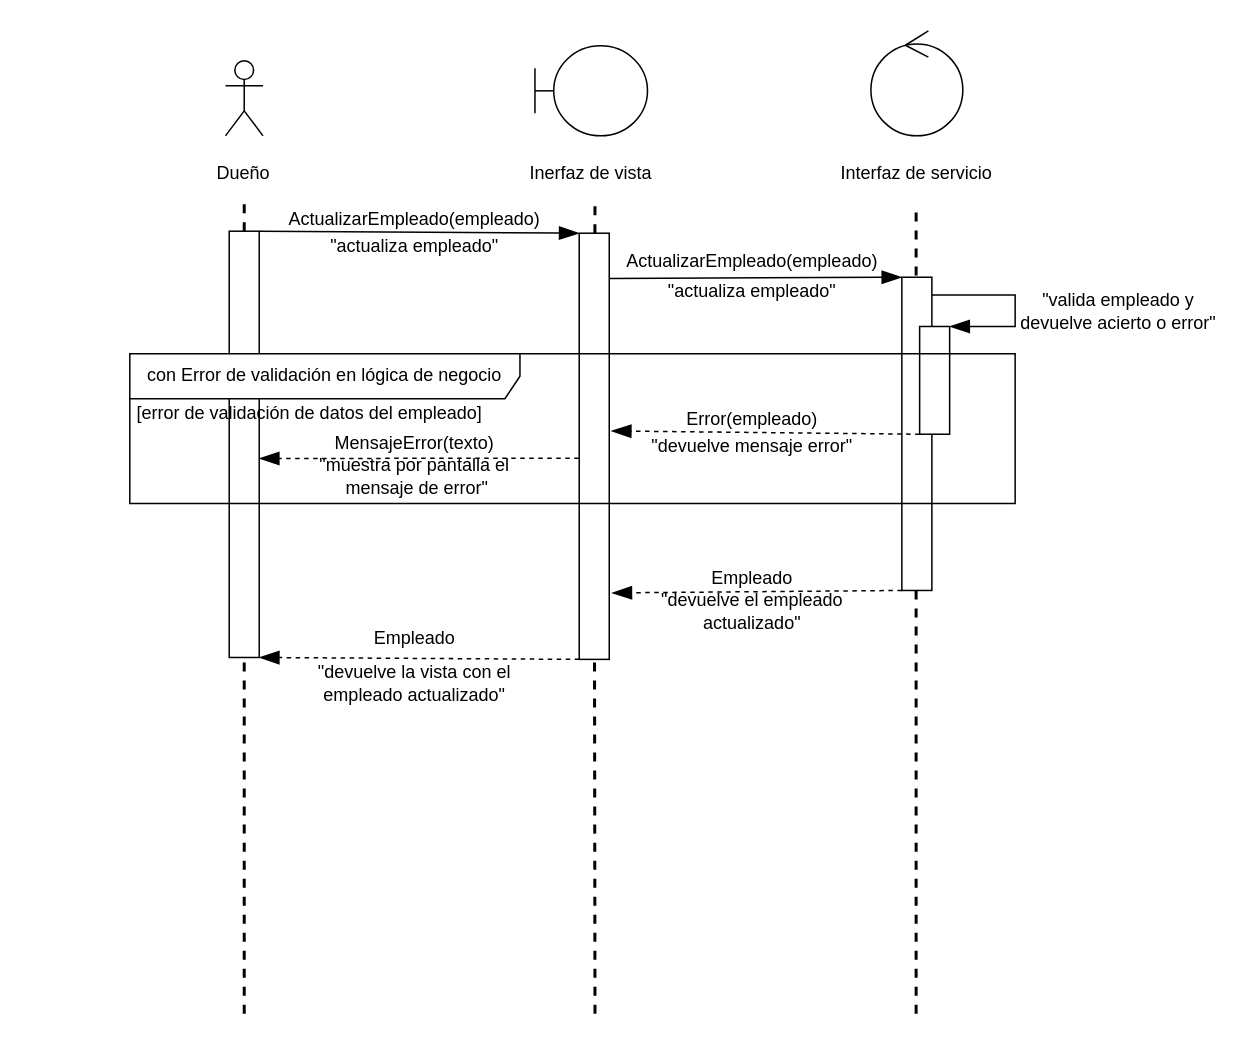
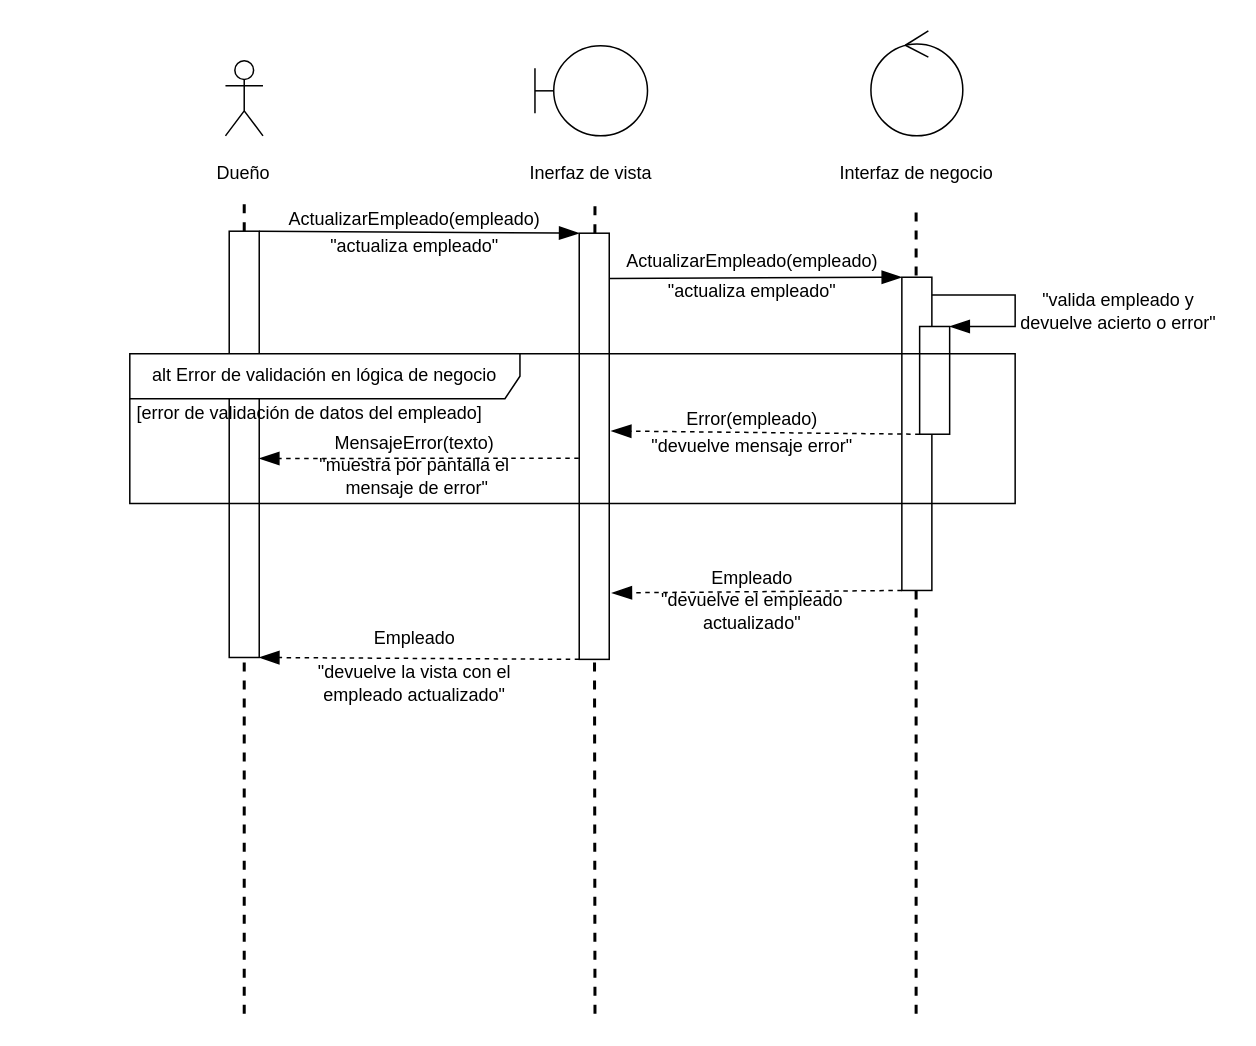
node "Interfaz de servicio": label "Interfaz de servicio" -> "Interfaz de negocio"
node "con Error de validación en lógica de negocio": label "con Error de validación en lógica de negocio" -> "alt Error de validación en lógica de negocio"
